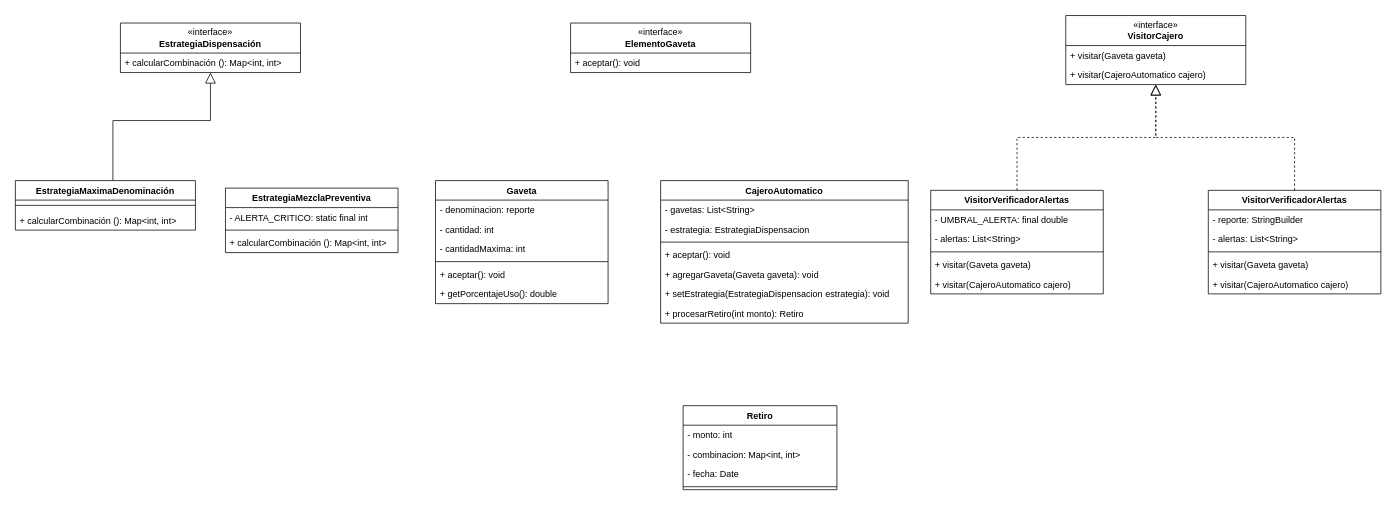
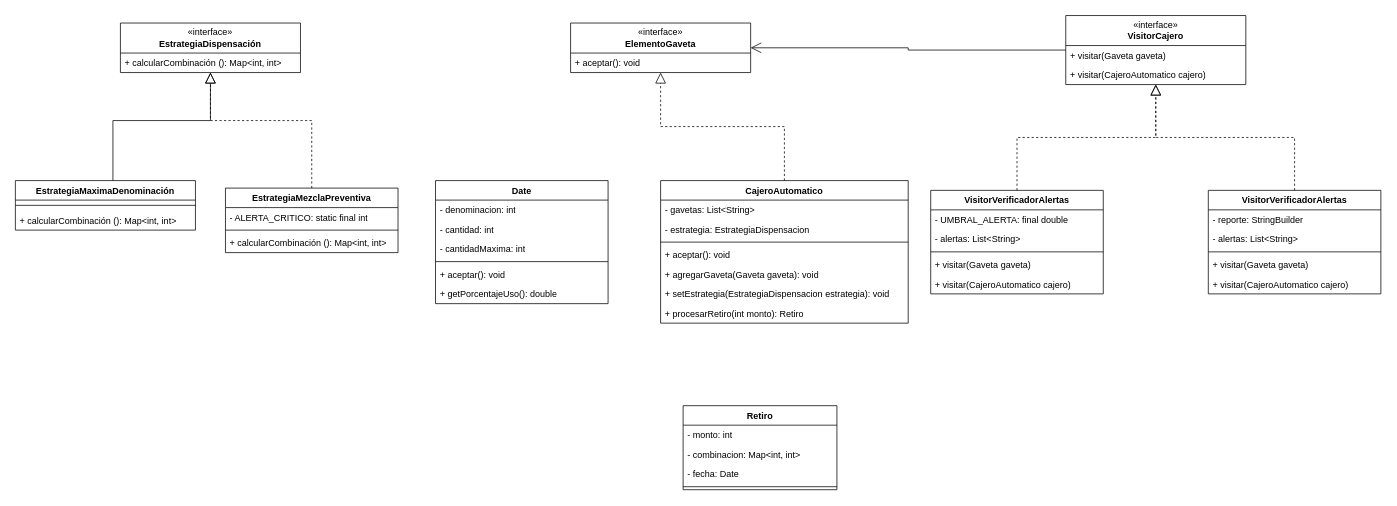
edge "«interface» VisitorCajero" -> "«interface» ElementoGaveta": added
edge "EstrategiaMezclaPreventiva" -> "«interface» EstrategiaDispensación": added
edge "CajeroAutomatico" -> "«interface» ElementoGaveta": added
node "Gaveta": label "Gaveta" -> "Date"
node "- denominacion: reporte": label "- denominacion: reporte" -> "- denominacion: int"
